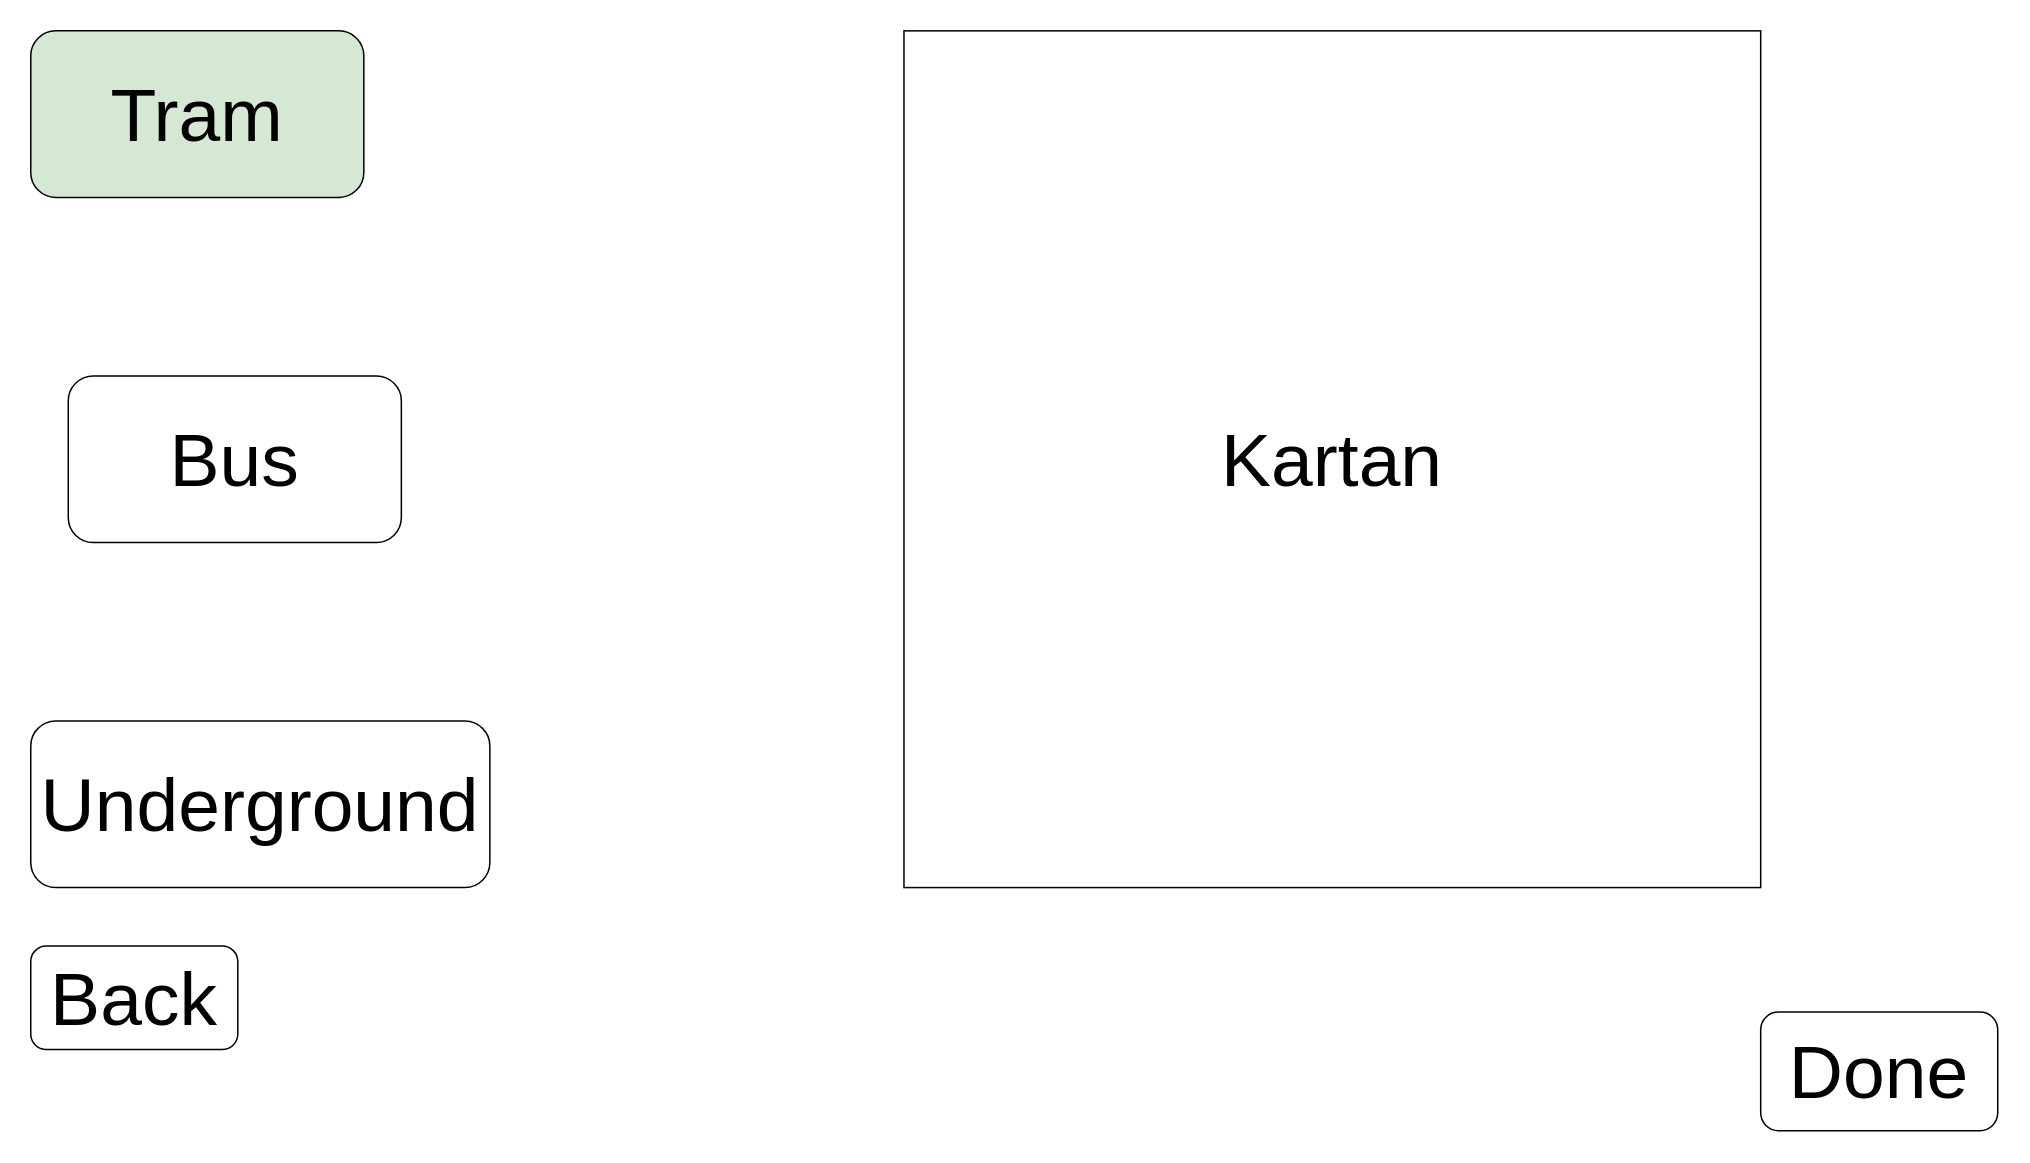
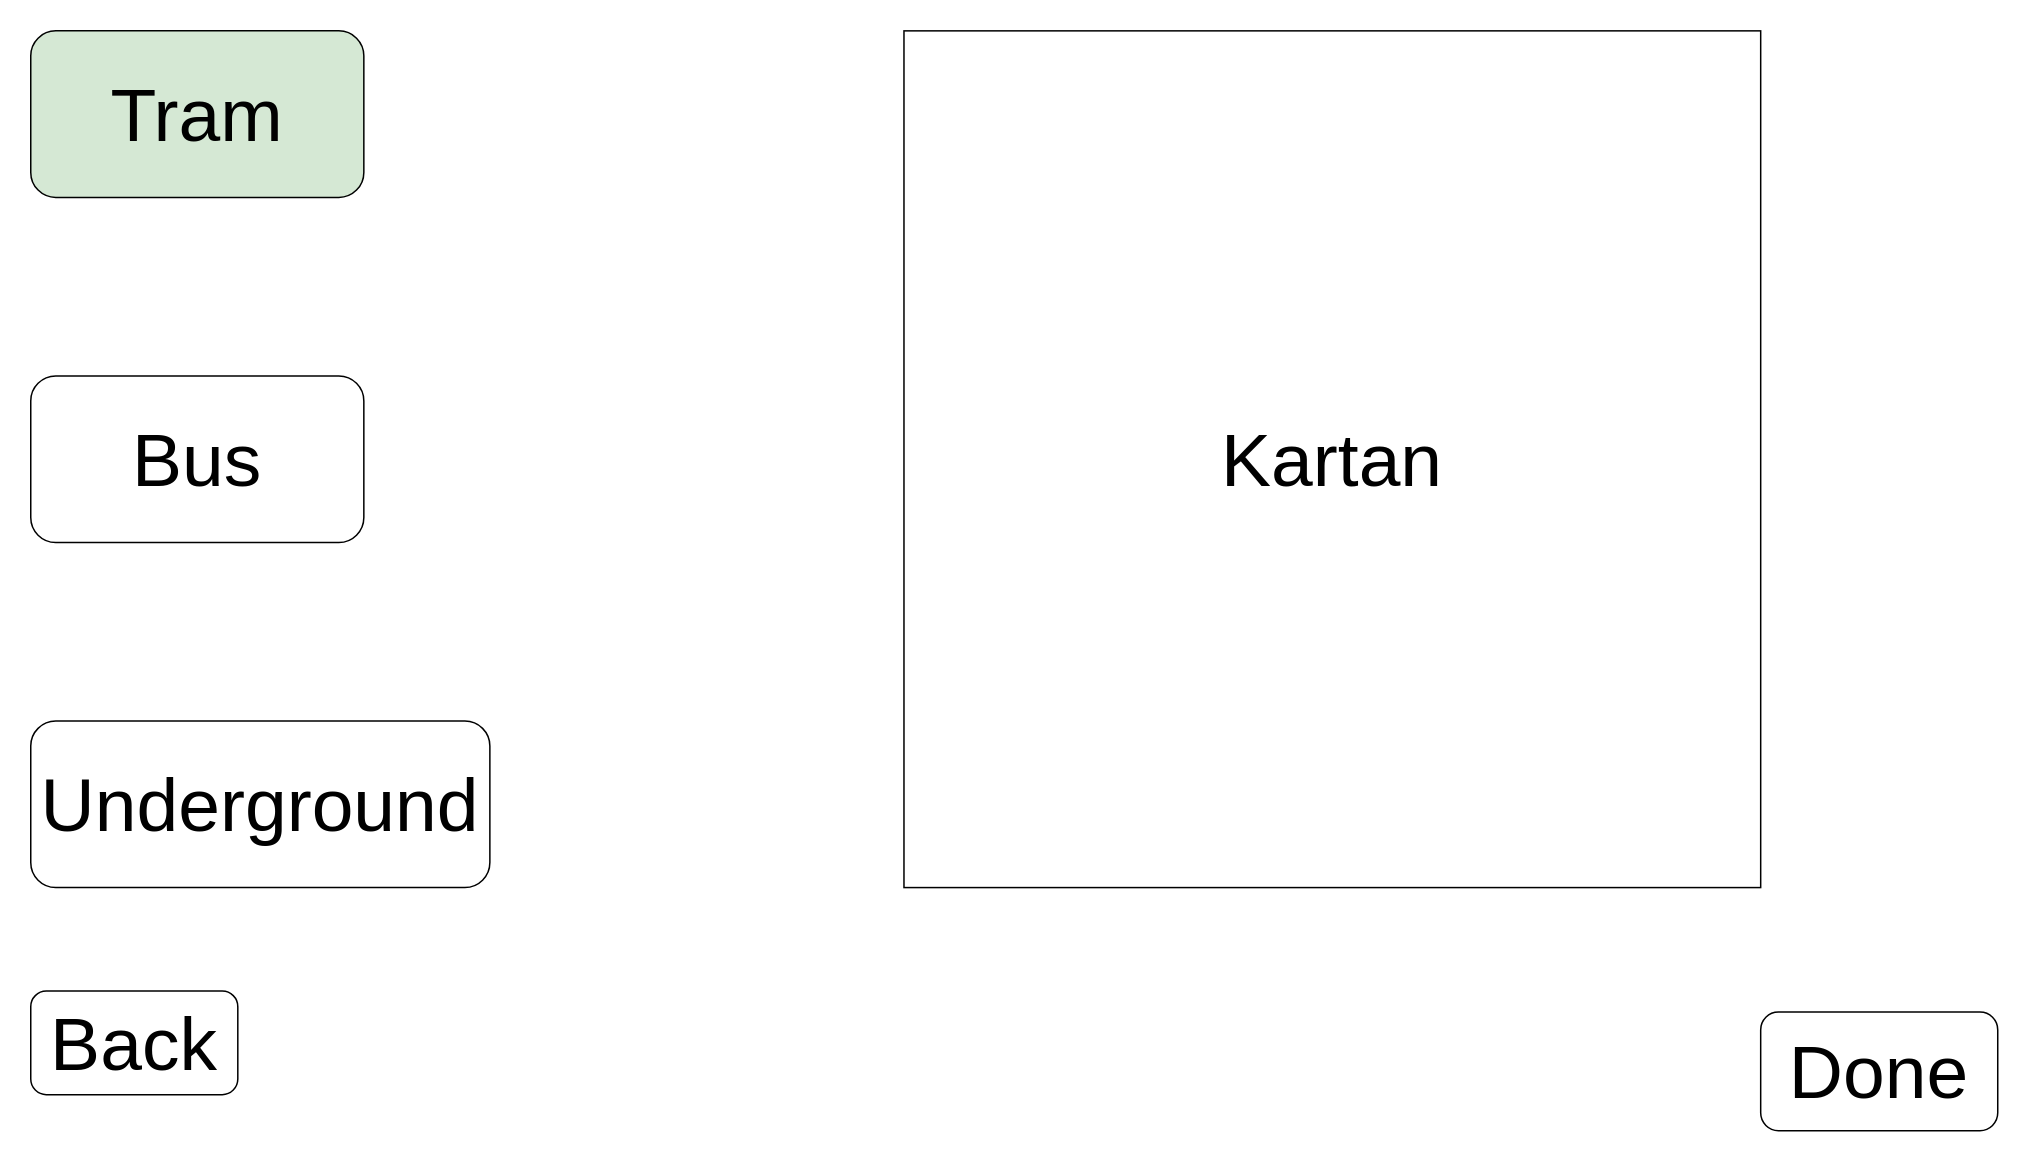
node "Bus": moved (235, 459) -> (197, 459)
node "Back": moved (134, 998) -> (134, 1043)
